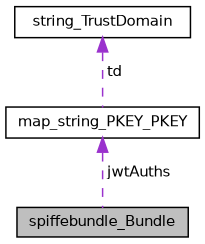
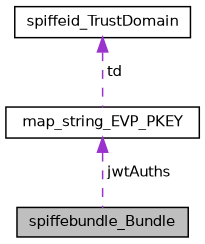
node "string_TrustDomain": label "string_TrustDomain" -> "spiffeid_TrustDomain"
node "map_string_PKEY_PKEY": label "map_string_PKEY_PKEY" -> "map_string_EVP_PKEY"
